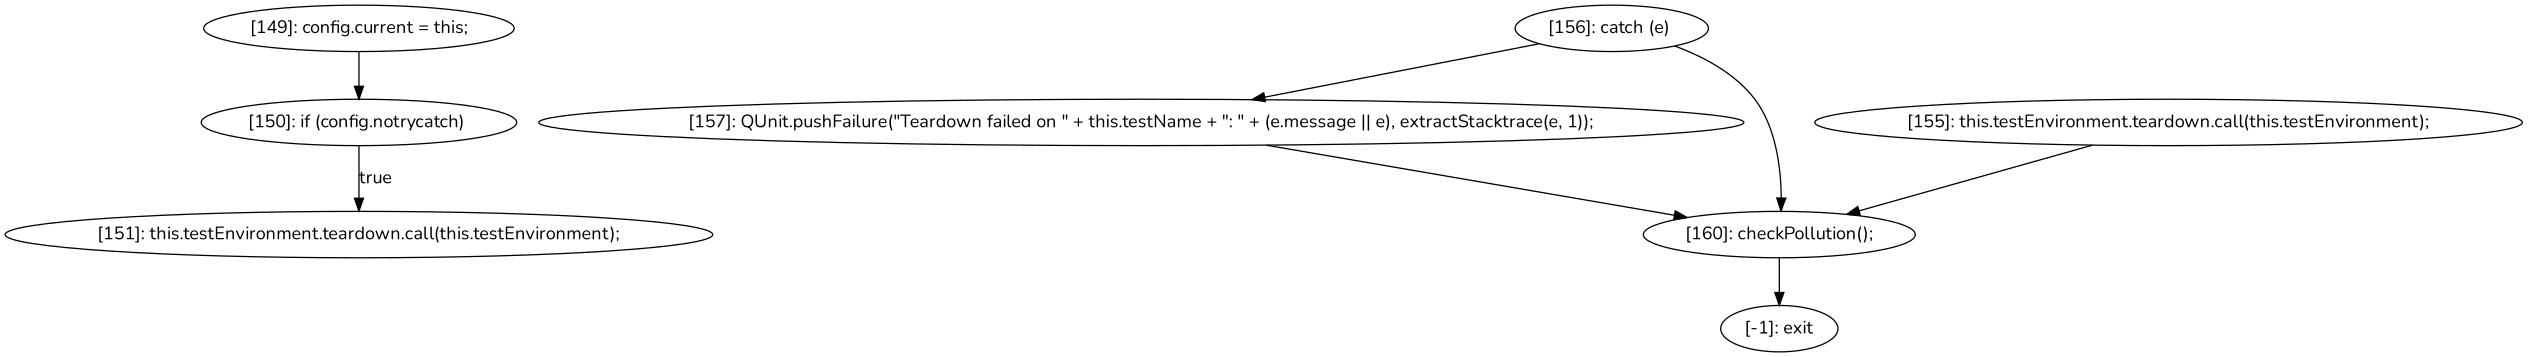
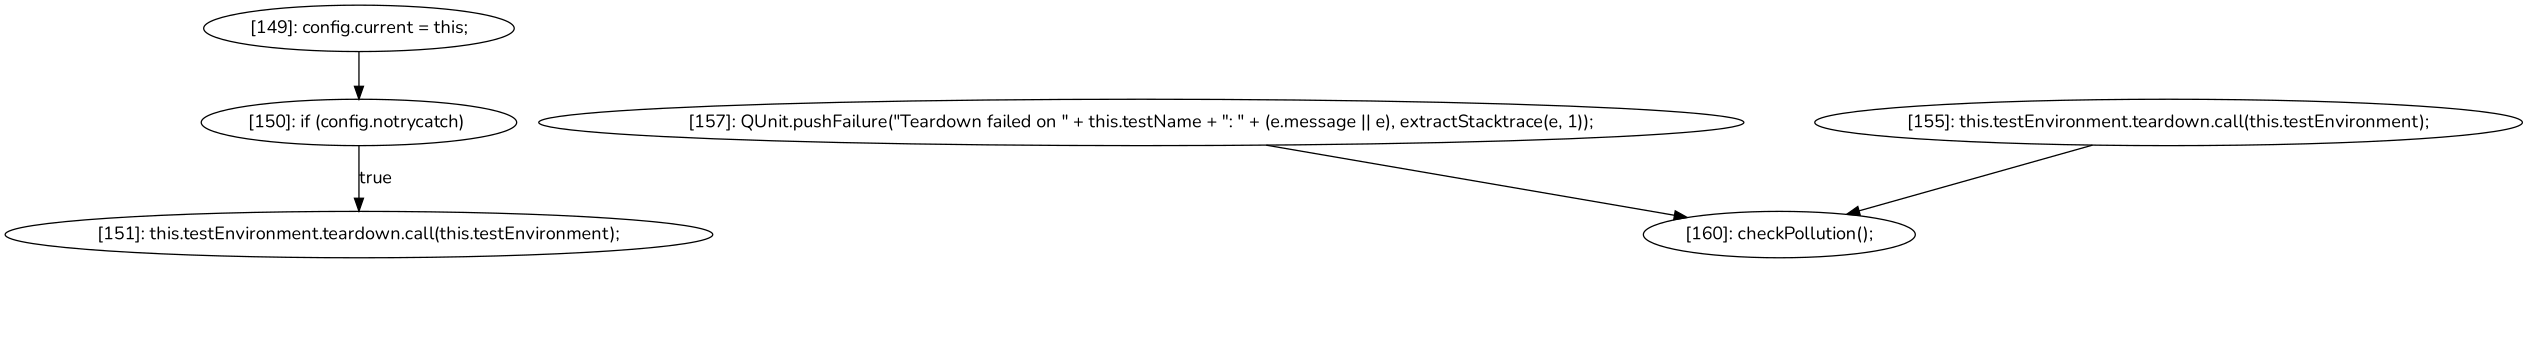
node "[156]: catch (e)": removed
node "[-1]: exit": removed
